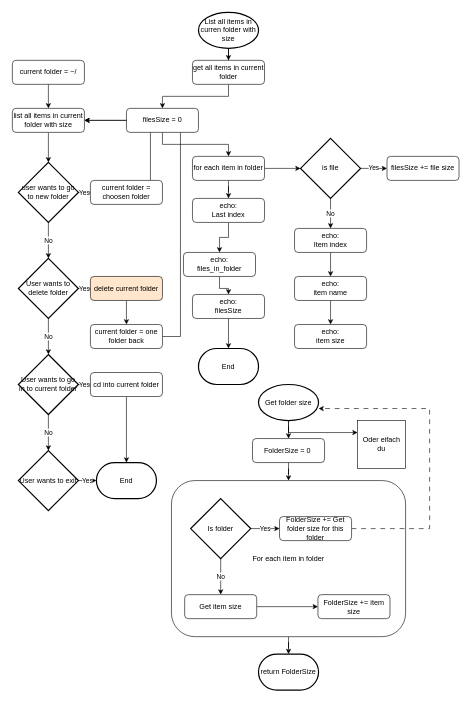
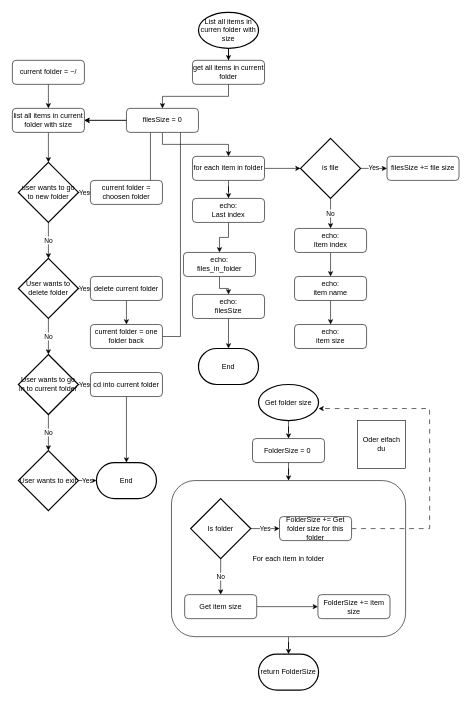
node "delete current folder": fillcolor #ffe6cc -> #ffffff
edge "Get folder size" -> "Oder eifach du": removed
